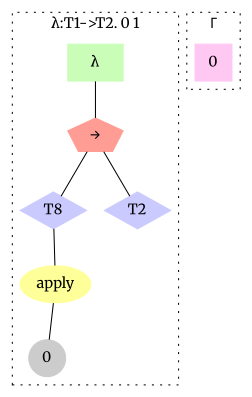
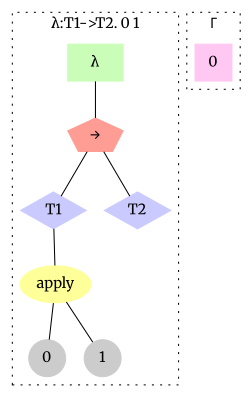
node "T8": label "T8" -> "T1"
node "1": added
